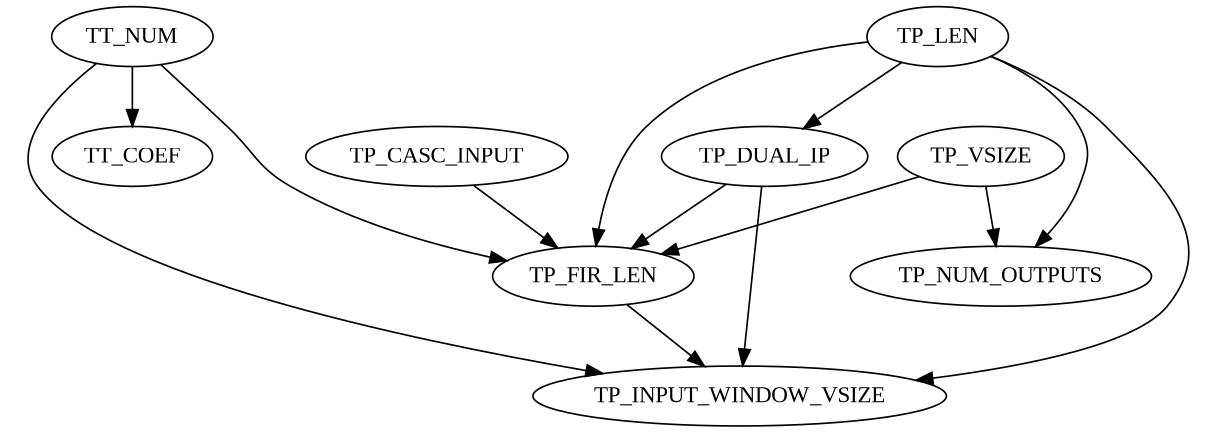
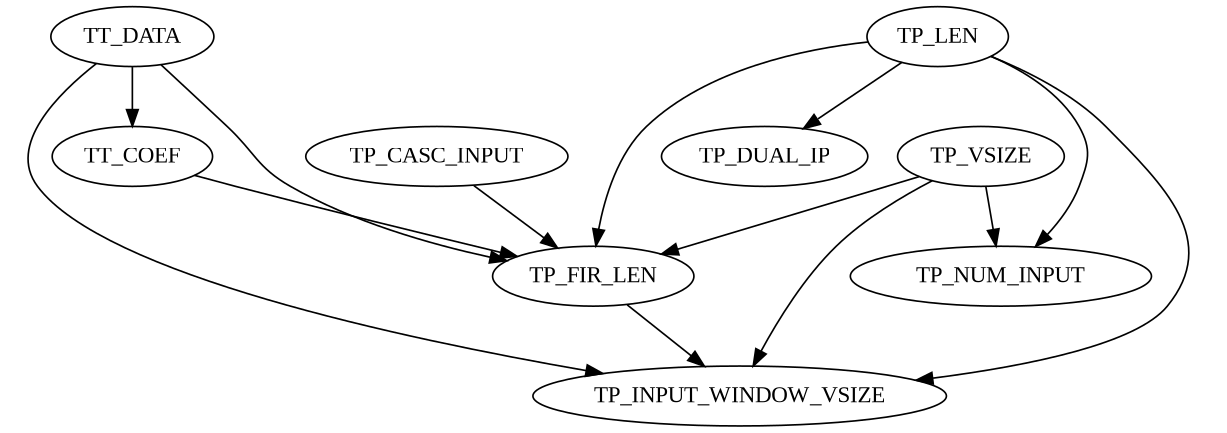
node "TT_NUM": label "TT_NUM" -> "TT_DATA"
edge "TP_DUAL_IP" -> "TP_FIR_LEN": now "TT_COEF" -> "TP_FIR_LEN"
edge "TP_DUAL_IP" -> "TP_INPUT_WINDOW_VSIZE": now "TP_VSIZE" -> "TP_INPUT_WINDOW_VSIZE"
node "TP_NUM_OUTPUTS": label "TP_NUM_OUTPUTS" -> "TP_NUM_INPUT"
